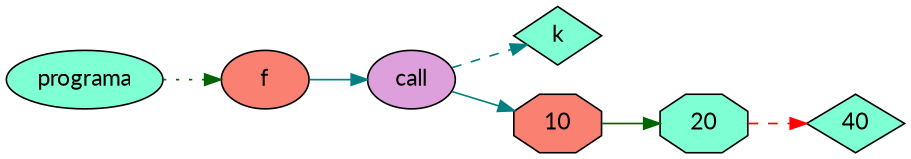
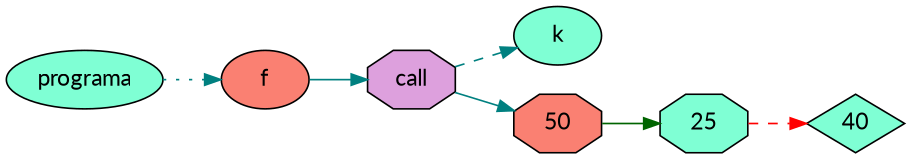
node "k": shape diamond -> ellipse
edge "programa" -> "f": color darkgreen -> teal
node "call": shape ellipse -> octagon
node "10": label "10" -> "50"
node "20": label "20" -> "25"
